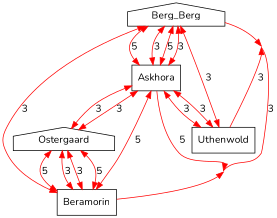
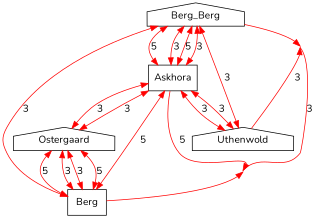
node "Uthenwold": shape box -> house
node "Beramorin": label "Beramorin" -> "Berg"
